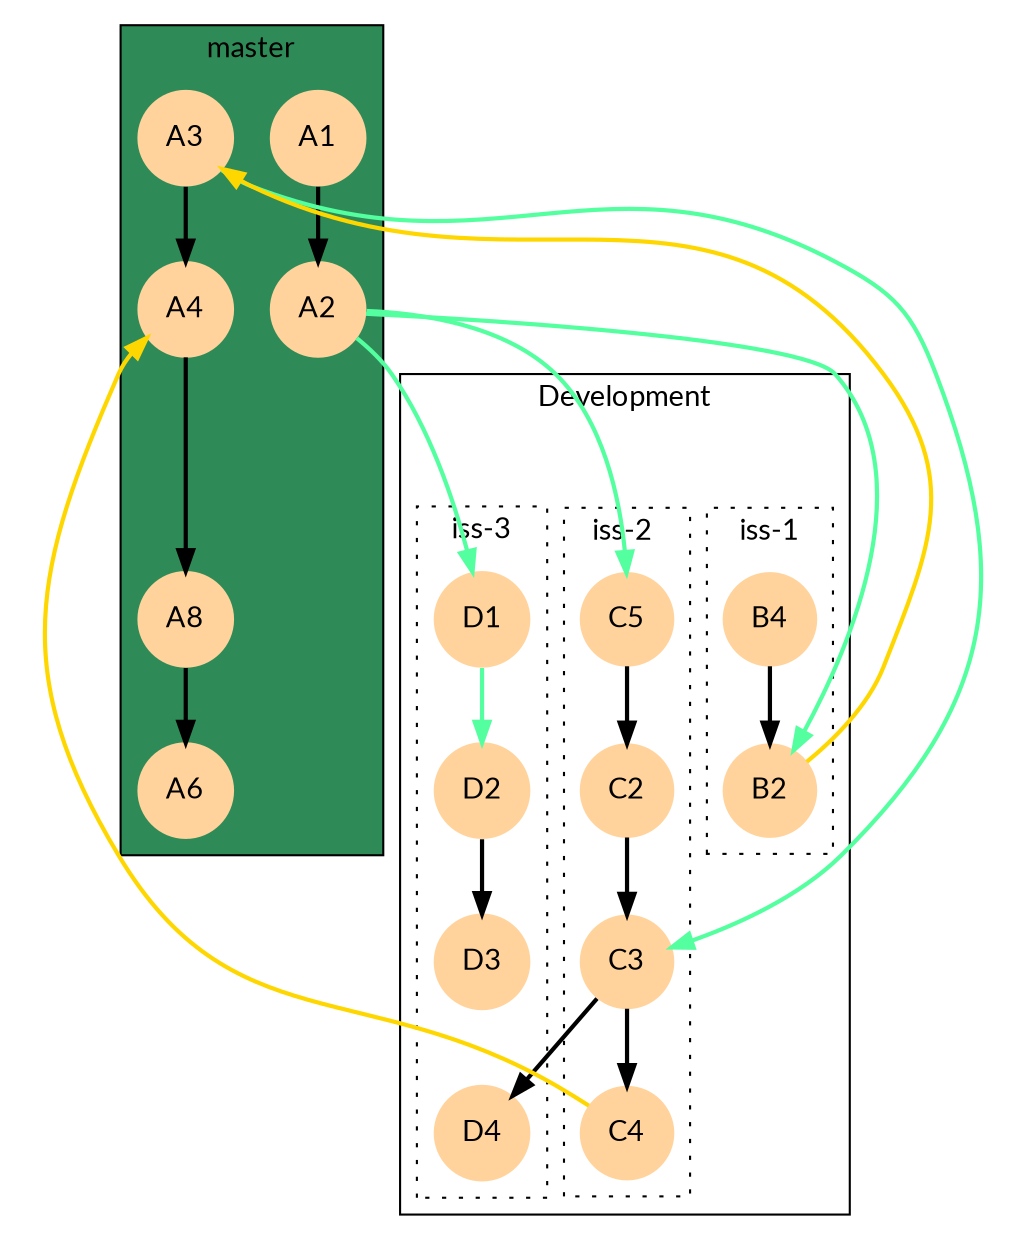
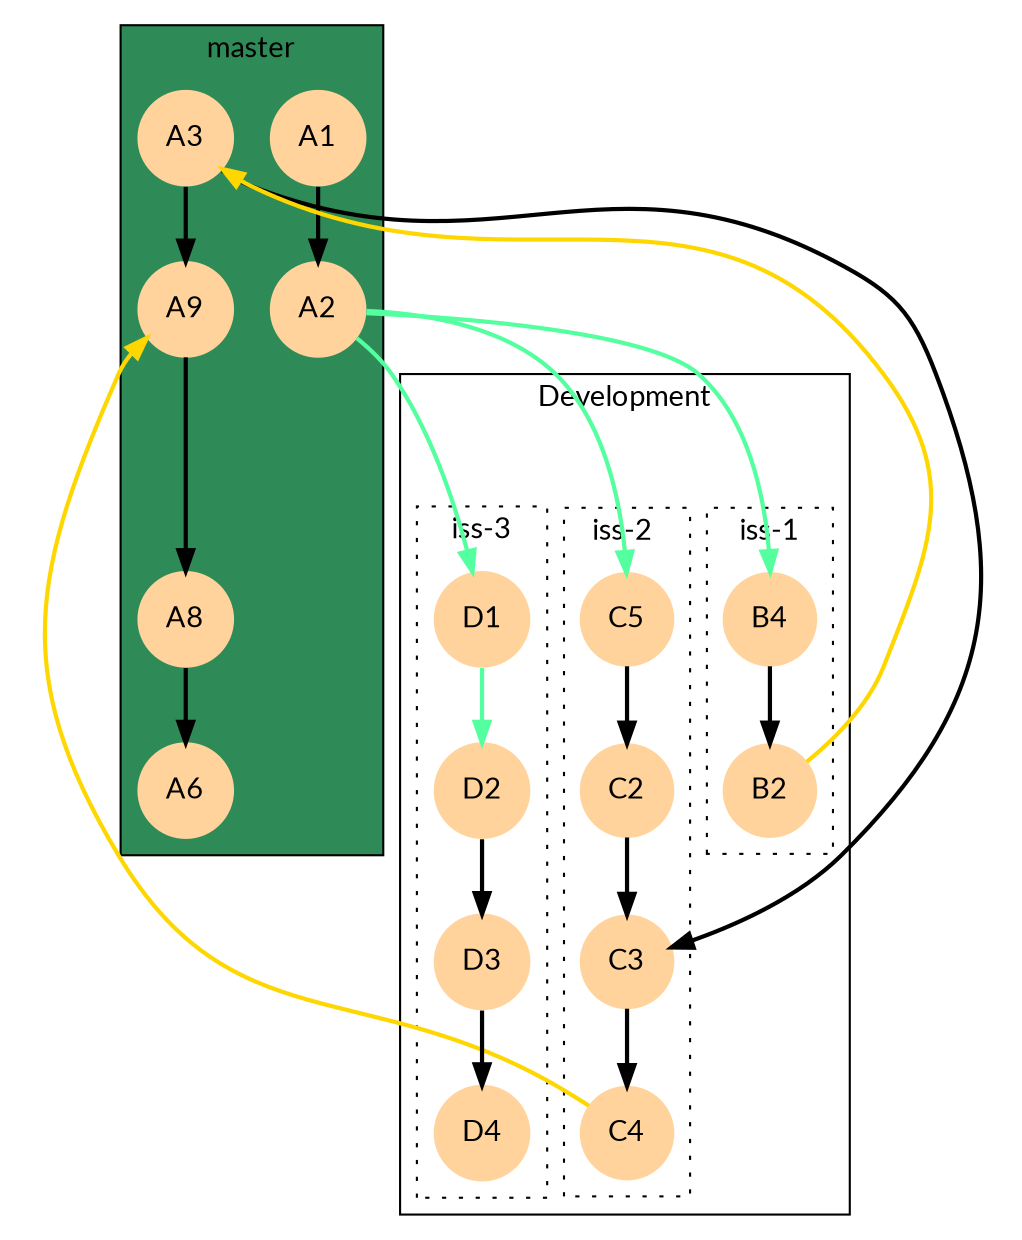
node "A4": label "A4" -> "A9"
edge "A3" -> "C3": color seagreen1 -> black
edge "A2" -> "B2": now "A2" -> "B4"
edge "C3" -> "D4": now "D3" -> "D4"
